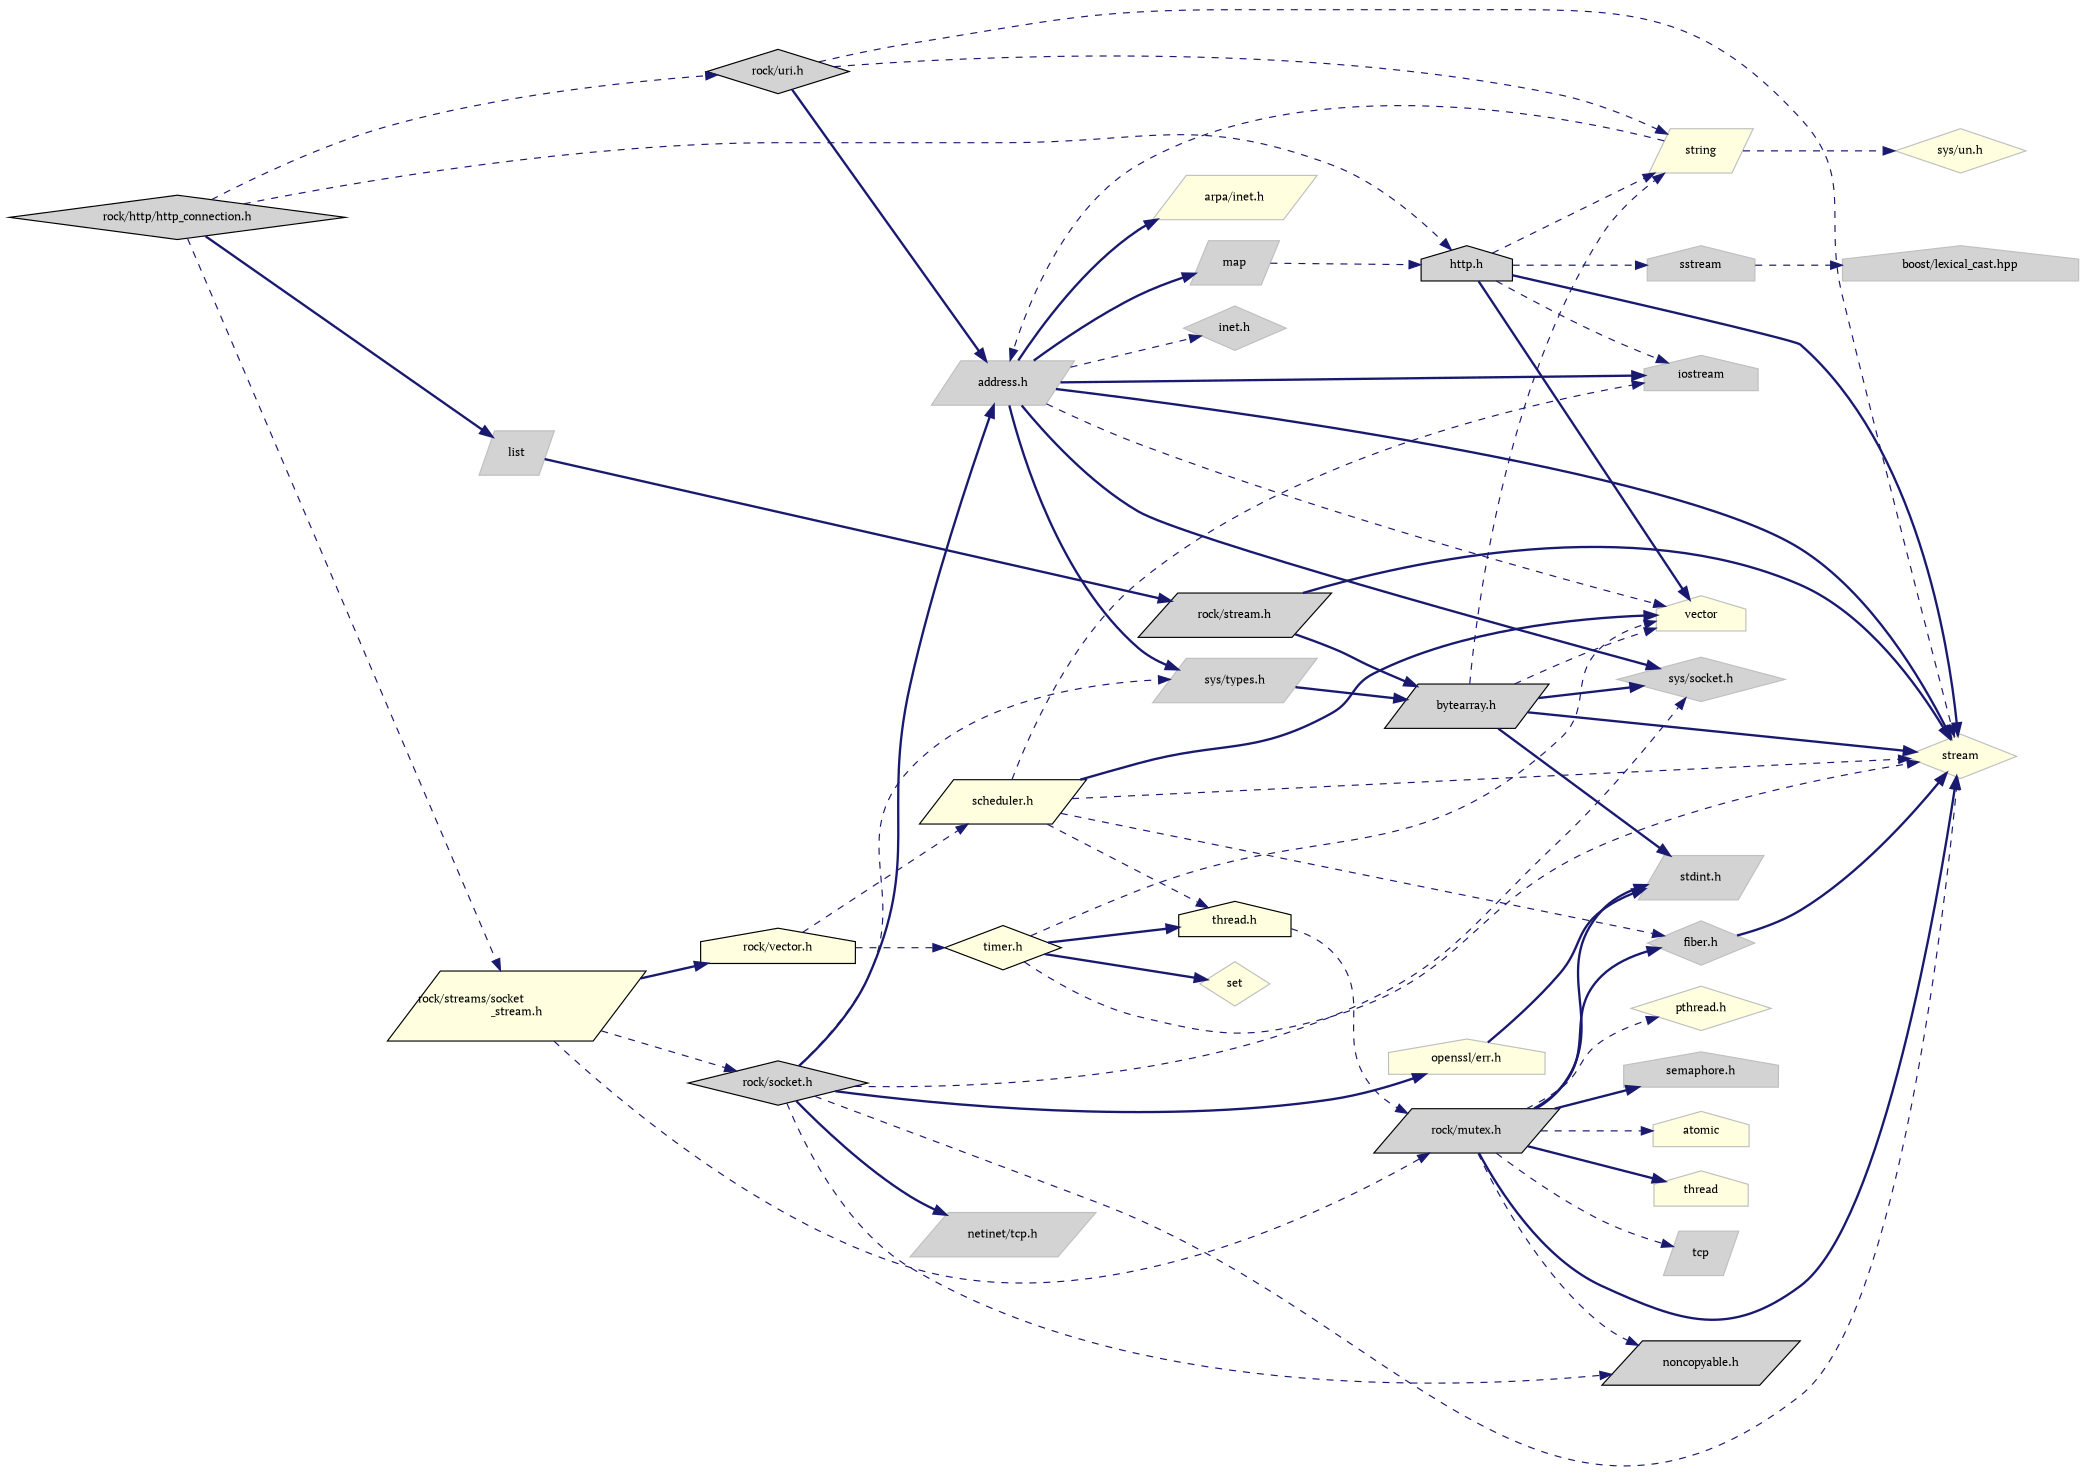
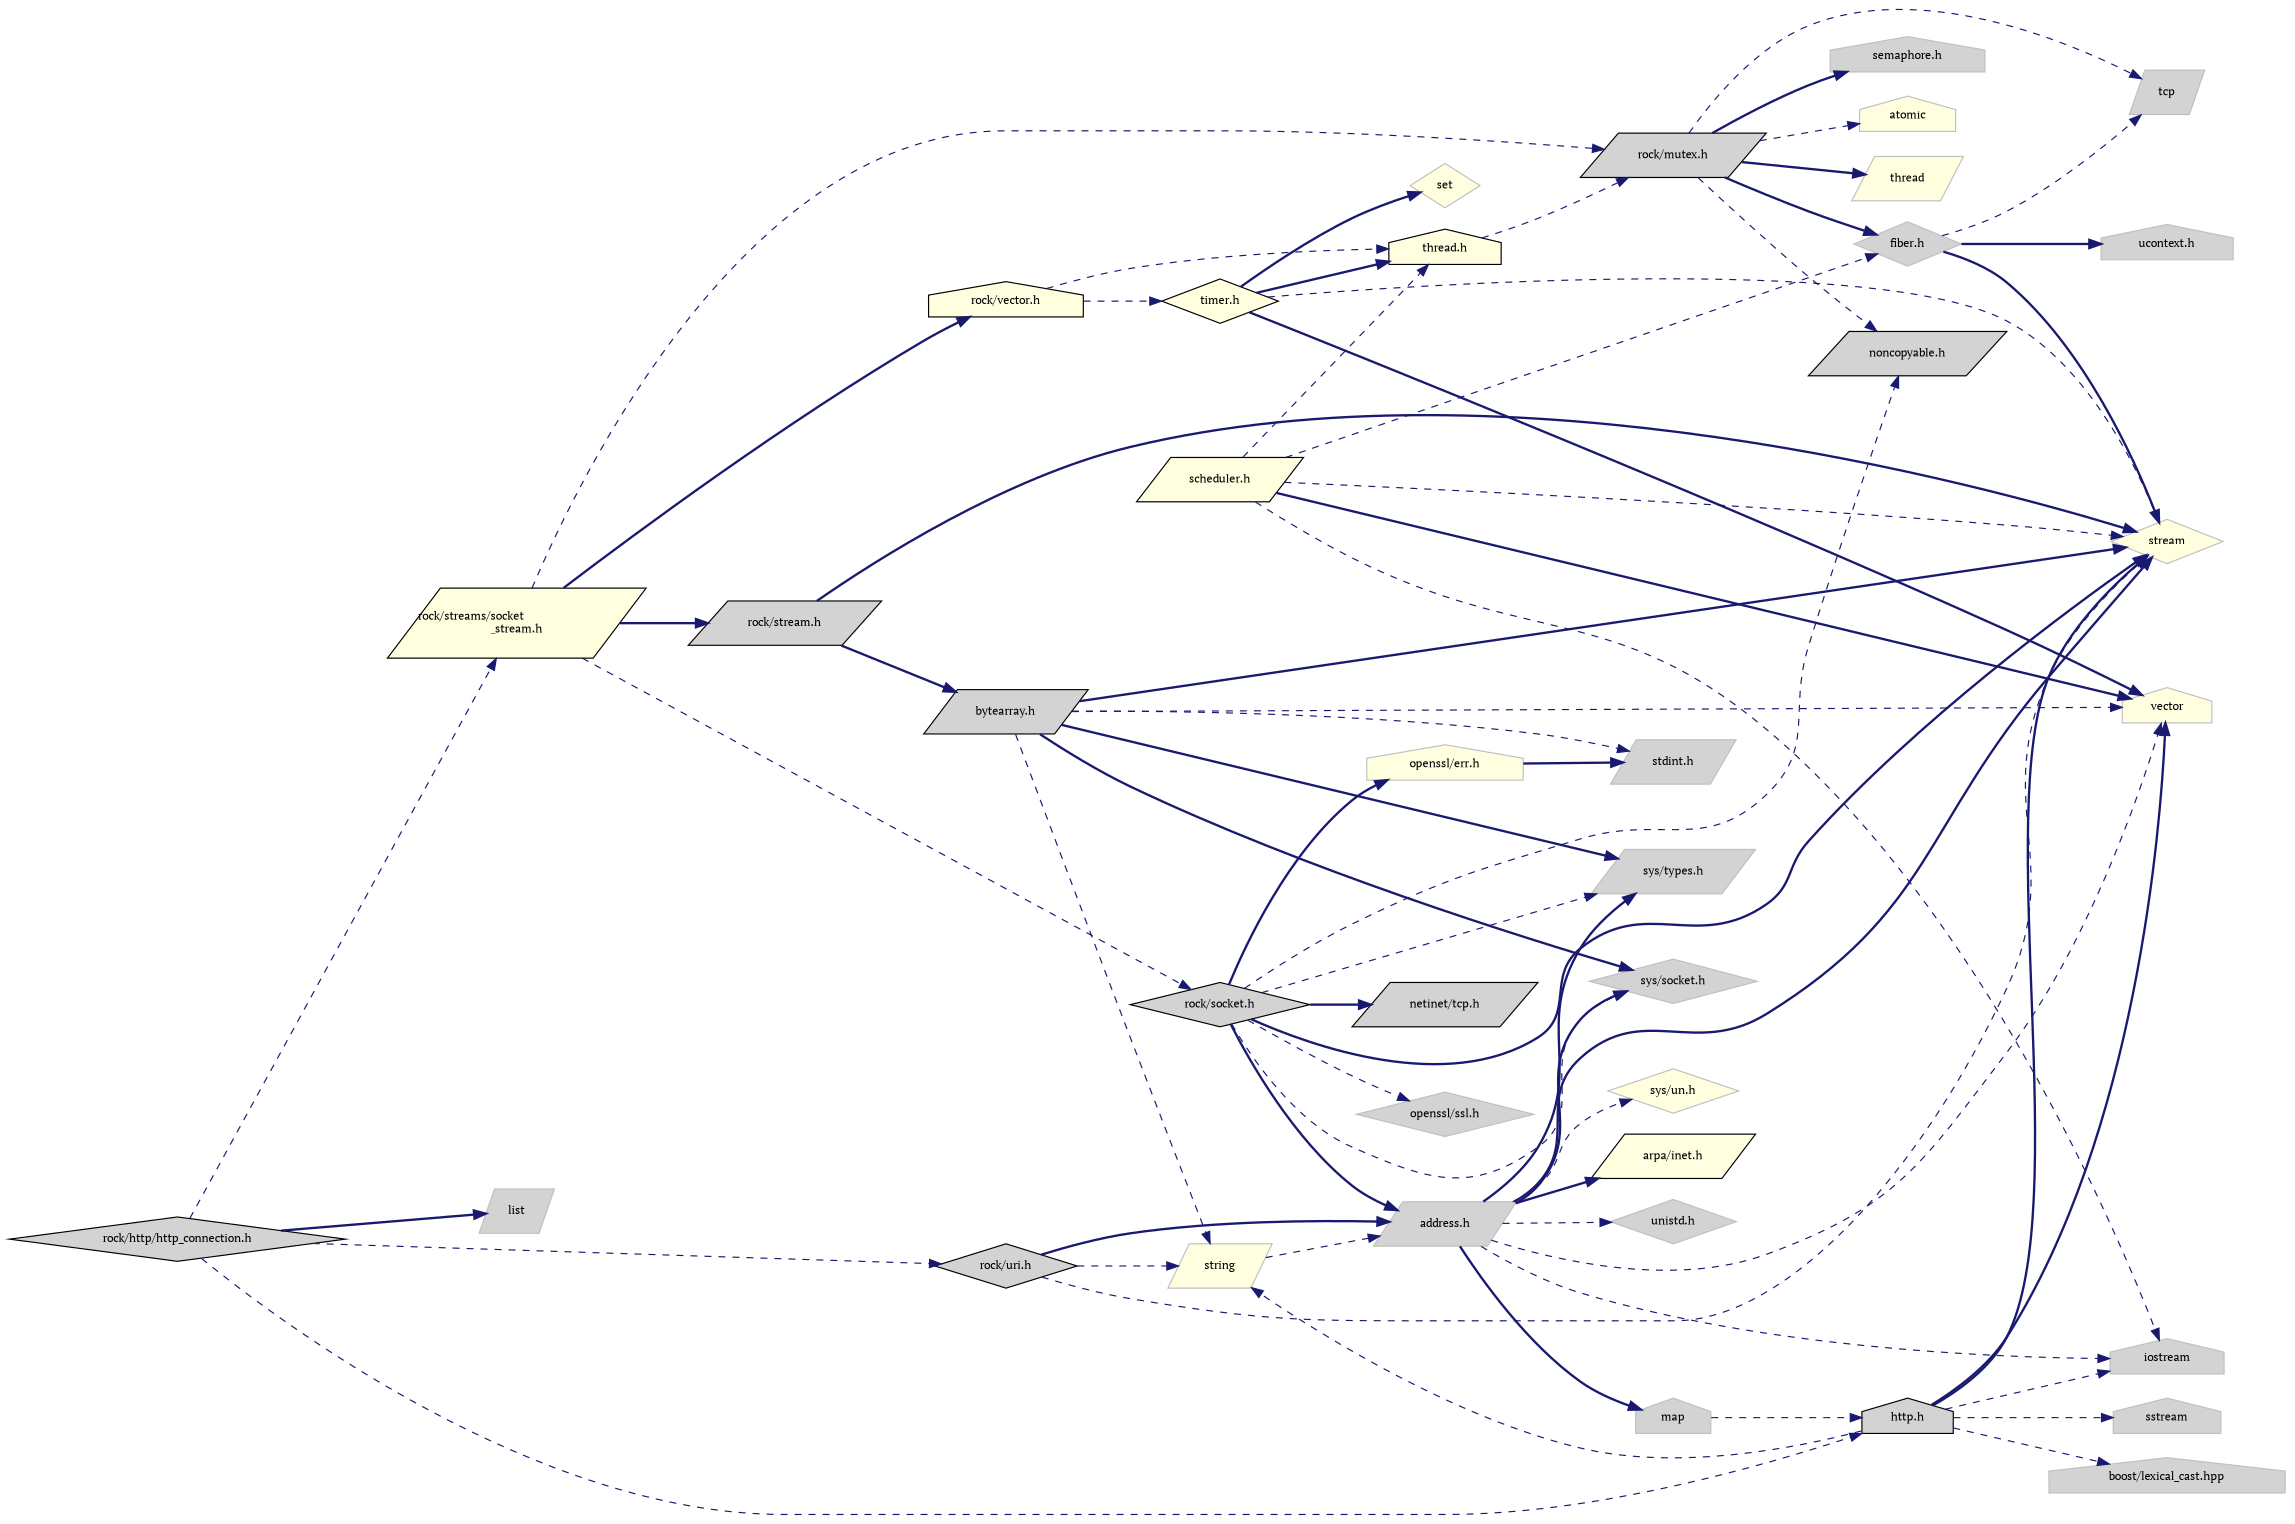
edge "string" -> "sys/un.h": now "address.h" -> "sys/un.h"
edge "fiber.h" -> "tcp": added
node "arpa/inet.h": color grey75 -> black
node "ucontext.h": added
node "map": shape parallelogram -> house
edge "sstream" -> "boost/lexical_cast.hpp": now "http.h" -> "boost/lexical_cast.hpp"
node "inet.h": label "inet.h" -> "unistd.h"
edge "address.h" -> "iostream": style bold -> dashed
edge "list" -> "rock/stream.h": now "rock/streams/socket _stream.h" -> "rock/stream.h"
edge "sys/types.h" -> "bytearray.h": reversed
edge "bytearray.h" -> "stdint.h": style bold -> dashed
edge "timer.h" -> "vector": style dashed -> bold
edge "rock/vector.h" -> "scheduler.h": now "rock/vector.h" -> "thread.h"
edge "rock/mutex.h" -> "stdint.h": removed
node "pthread.h": removed
node "openssl/ssl.h": added
node "thread": shape house -> parallelogram
edge "rock/mutex.h" -> "stream": removed
node "netinet/tcp.h": color grey75 -> black
edge "rock/socket.h" -> "stream": style dashed -> bold
